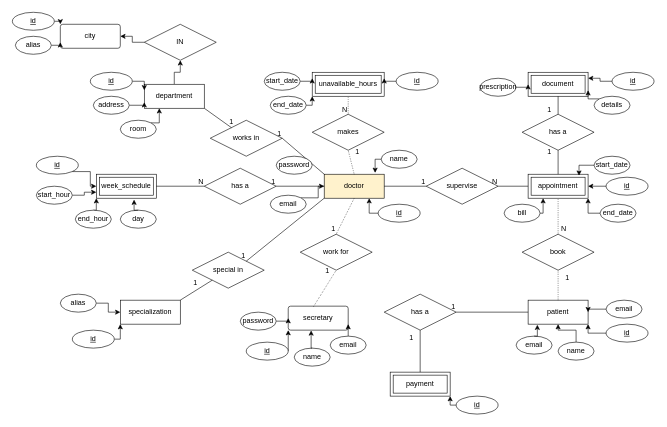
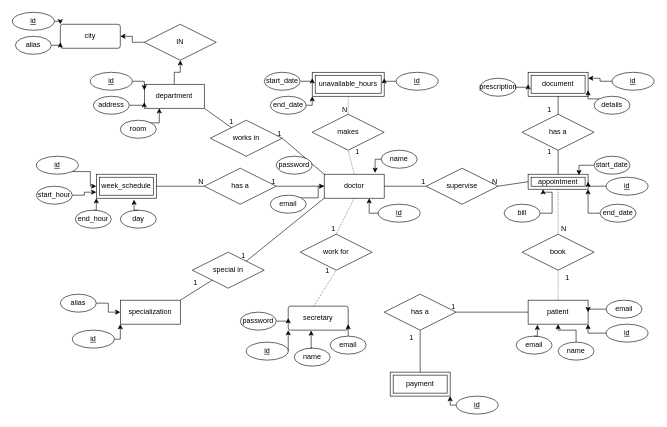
node "doctor": fillcolor #fff2cc -> #ffffff
node "appointment": size 60x24 -> 60x15
